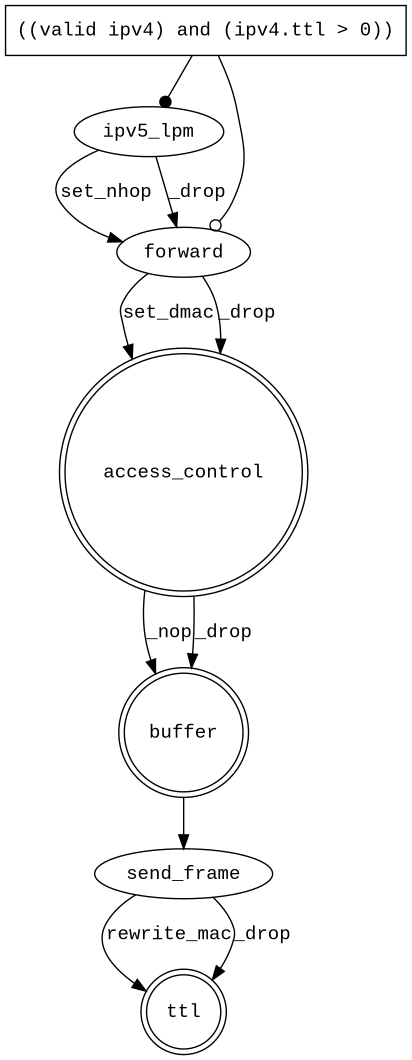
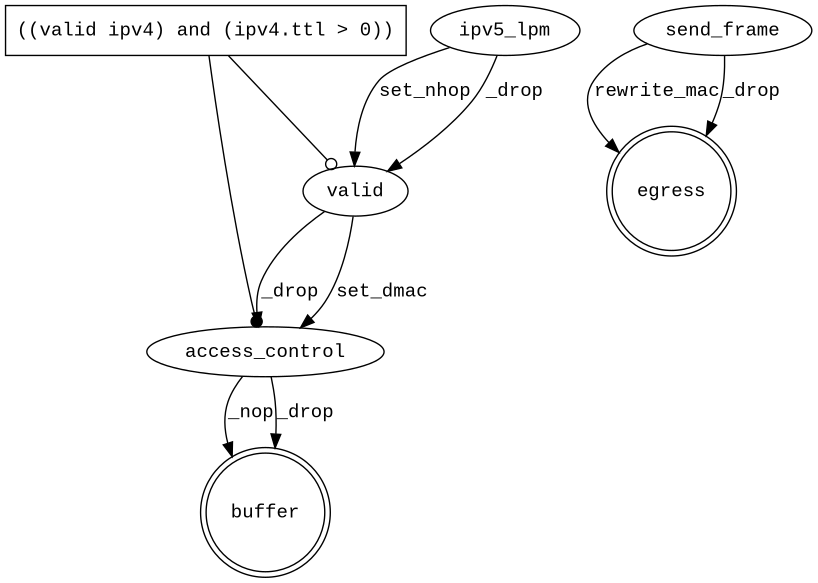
edge "((valid ipv4) and (ipv4.ttl > 0))" -> "ipv5_lpm": now "((valid ipv4) and (ipv4.ttl > 0))" -> "access_control"
node "forward": label "forward" -> "valid"
node "access_control": shape doublecircle -> ellipse
edge "buffer" -> "send_frame": removed
node "ttl": label "ttl" -> "egress"
